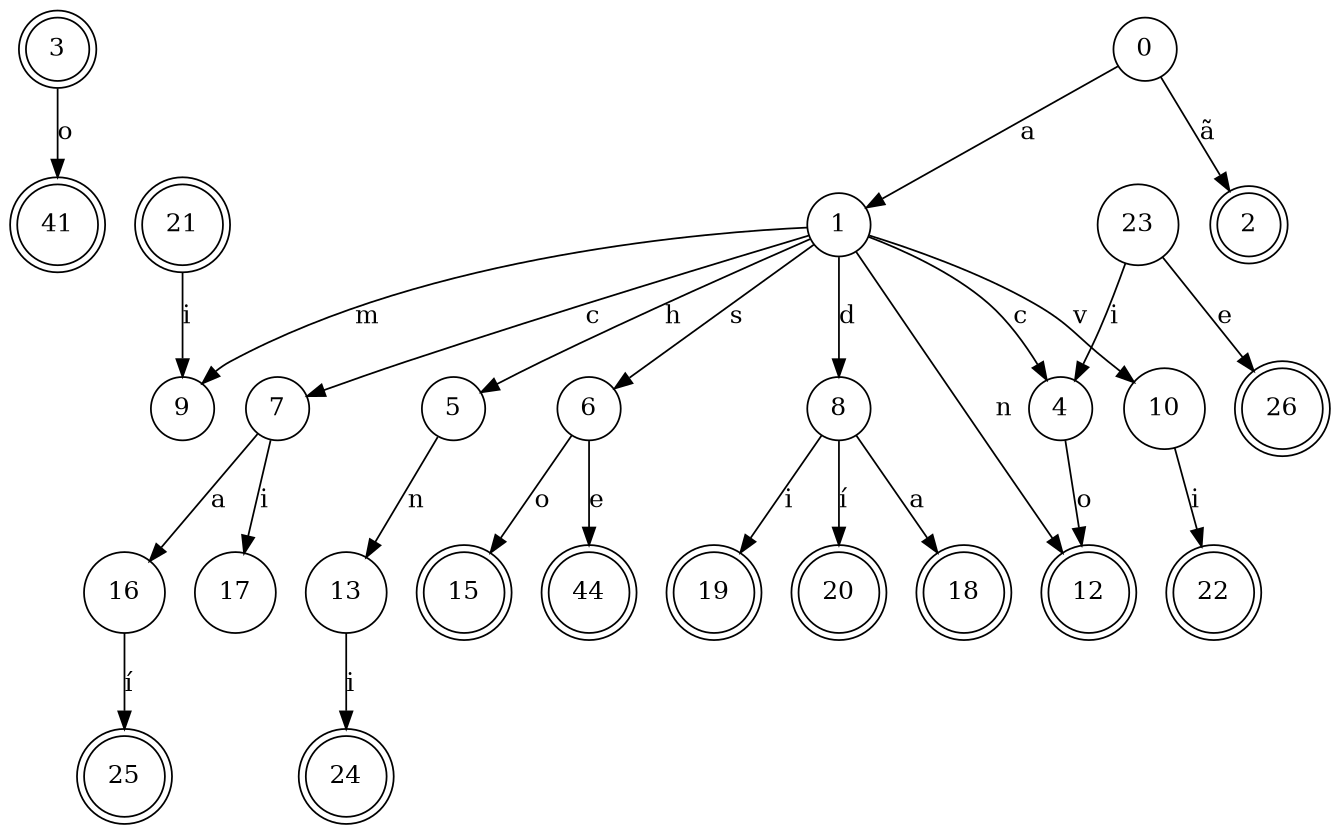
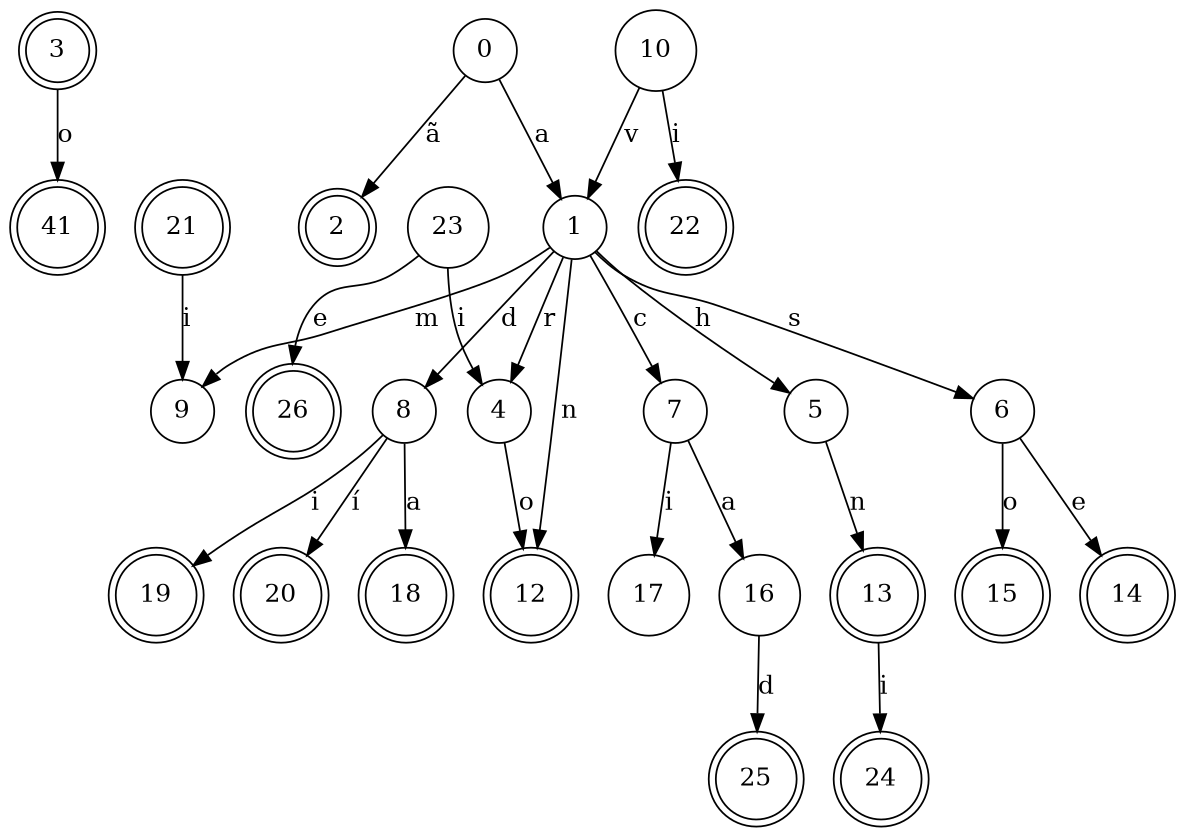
edge "1" -> "10": reversed
edge "1" -> "4": label "c" -> "r"
node "13": shape circle -> doublecircle
node "44": label "44" -> "14"
edge "16" -> "25": label "í" -> "d"
